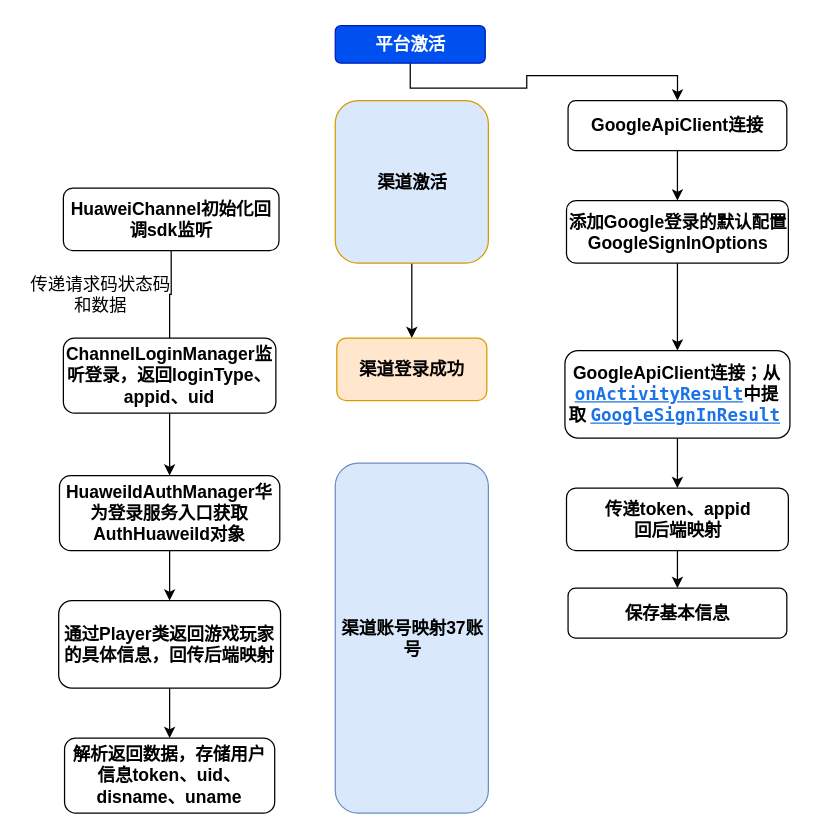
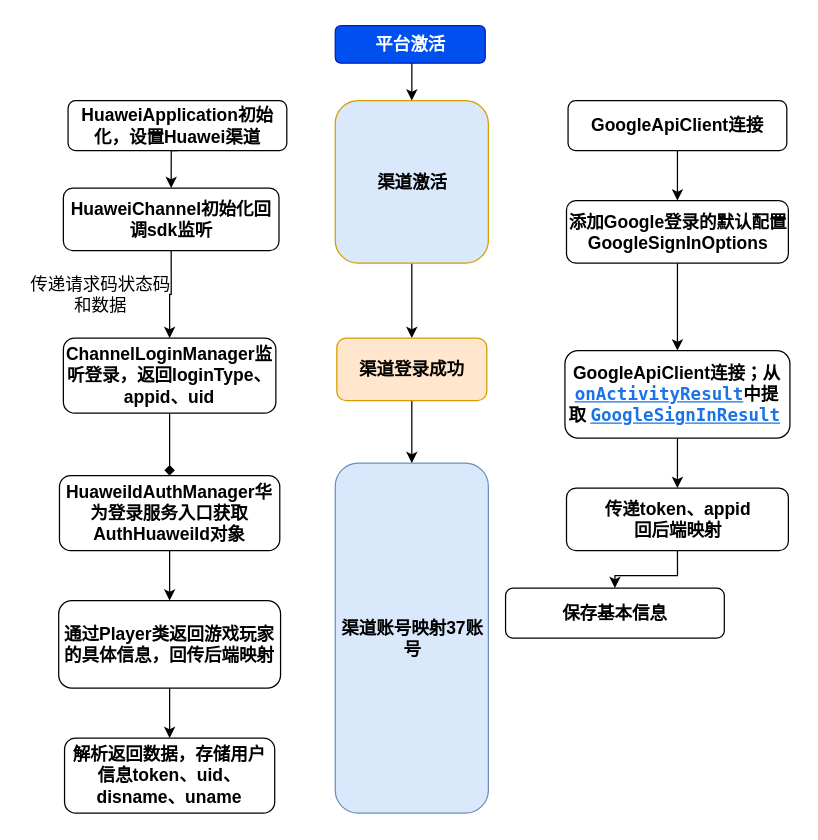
edge "平台激活" -> "GoogleApiClient连接": now "平台激活" -> "渠道激活"
node "HuaweiApplication初始化，设置Huawei渠道": added
edge "HuaweiApplication初始化，设置Huawei渠道" -> "HuaweiChannel初始化回调sdk监听": added
edge "HuaweiChannel初始化回调sdk监听" -- "ChannelLoginManager监听登录，返回loginType、appid、uid": arrowhead none -> classic
edge "渠道登录成功" -> "渠道账号映射37账号": added
edge "ChannelLoginManager监听登录，返回loginType、appid、uid" -> "HuaweiIdAuthManager华为登录服务入口获取AuthHuaweiId对象": arrowhead classic -> diamond
node "保存基本信息": moved (677, 613) -> (615, 613)
